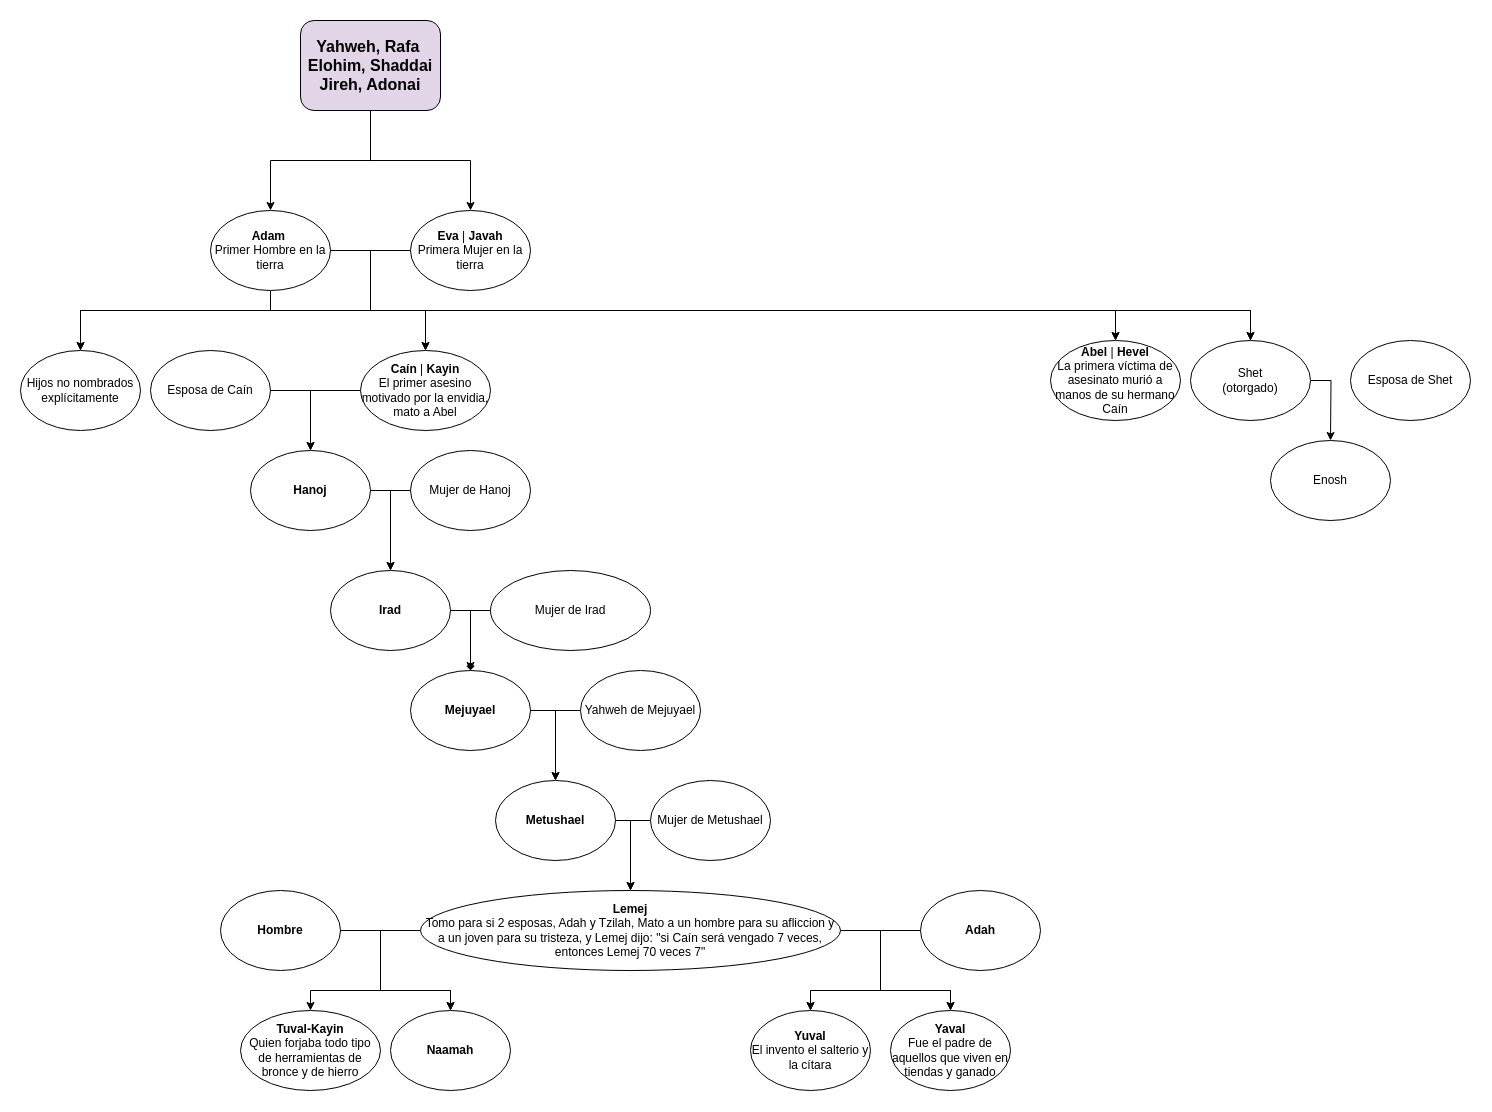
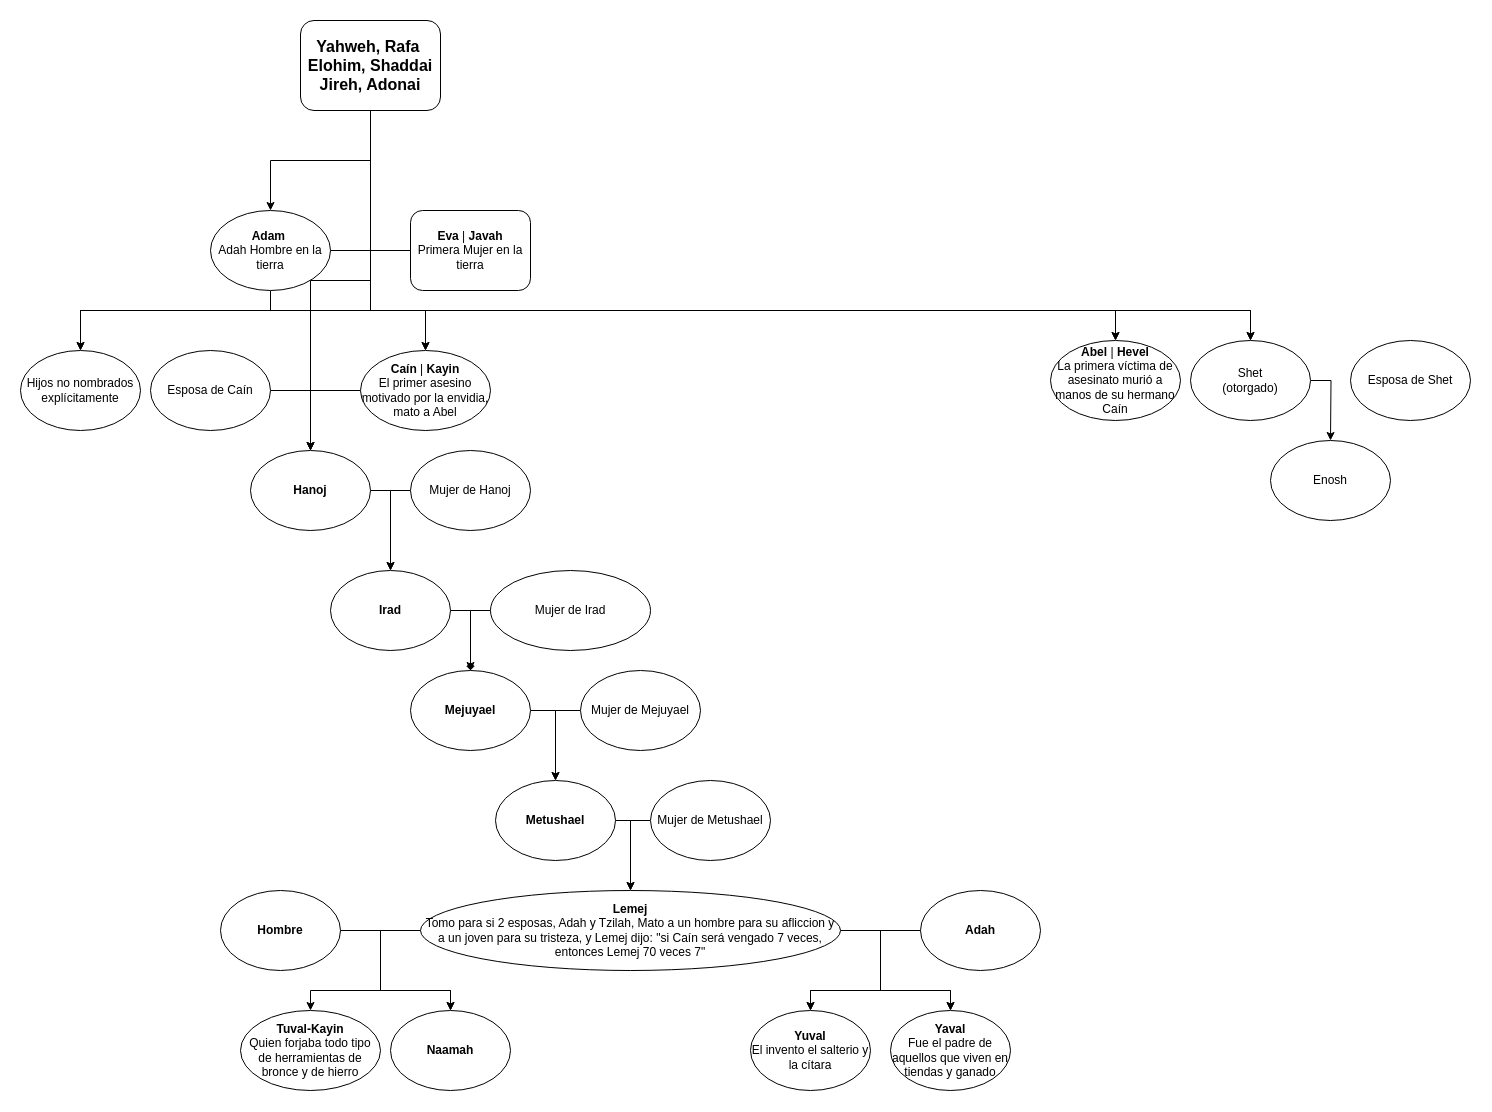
node "Yahweh, Rafa Elohim, Shaddai Jireh, Adonai": fillcolor #e1d5e7 -> #ffffff
edge "Yahweh, Rafa Elohim, Shaddai Jireh, Adonai" -> "Eva | Javah Primera Mujer en la tierra": now "Yahweh, Rafa Elohim, Shaddai Jireh, Adonai" -> "Hanoj"
node "Adam Primer Hombre en la tierra": label "Adam Primer Hombre en la tierra" -> "Adam Adah Hombre en la tierra"
node "Eva | Javah Primera Mujer en la tierra": shape ellipse -> rounded rectangle
node "Yahweh de Mejuyael": label "Yahweh de Mejuyael" -> "Mujer de Mejuyael"
